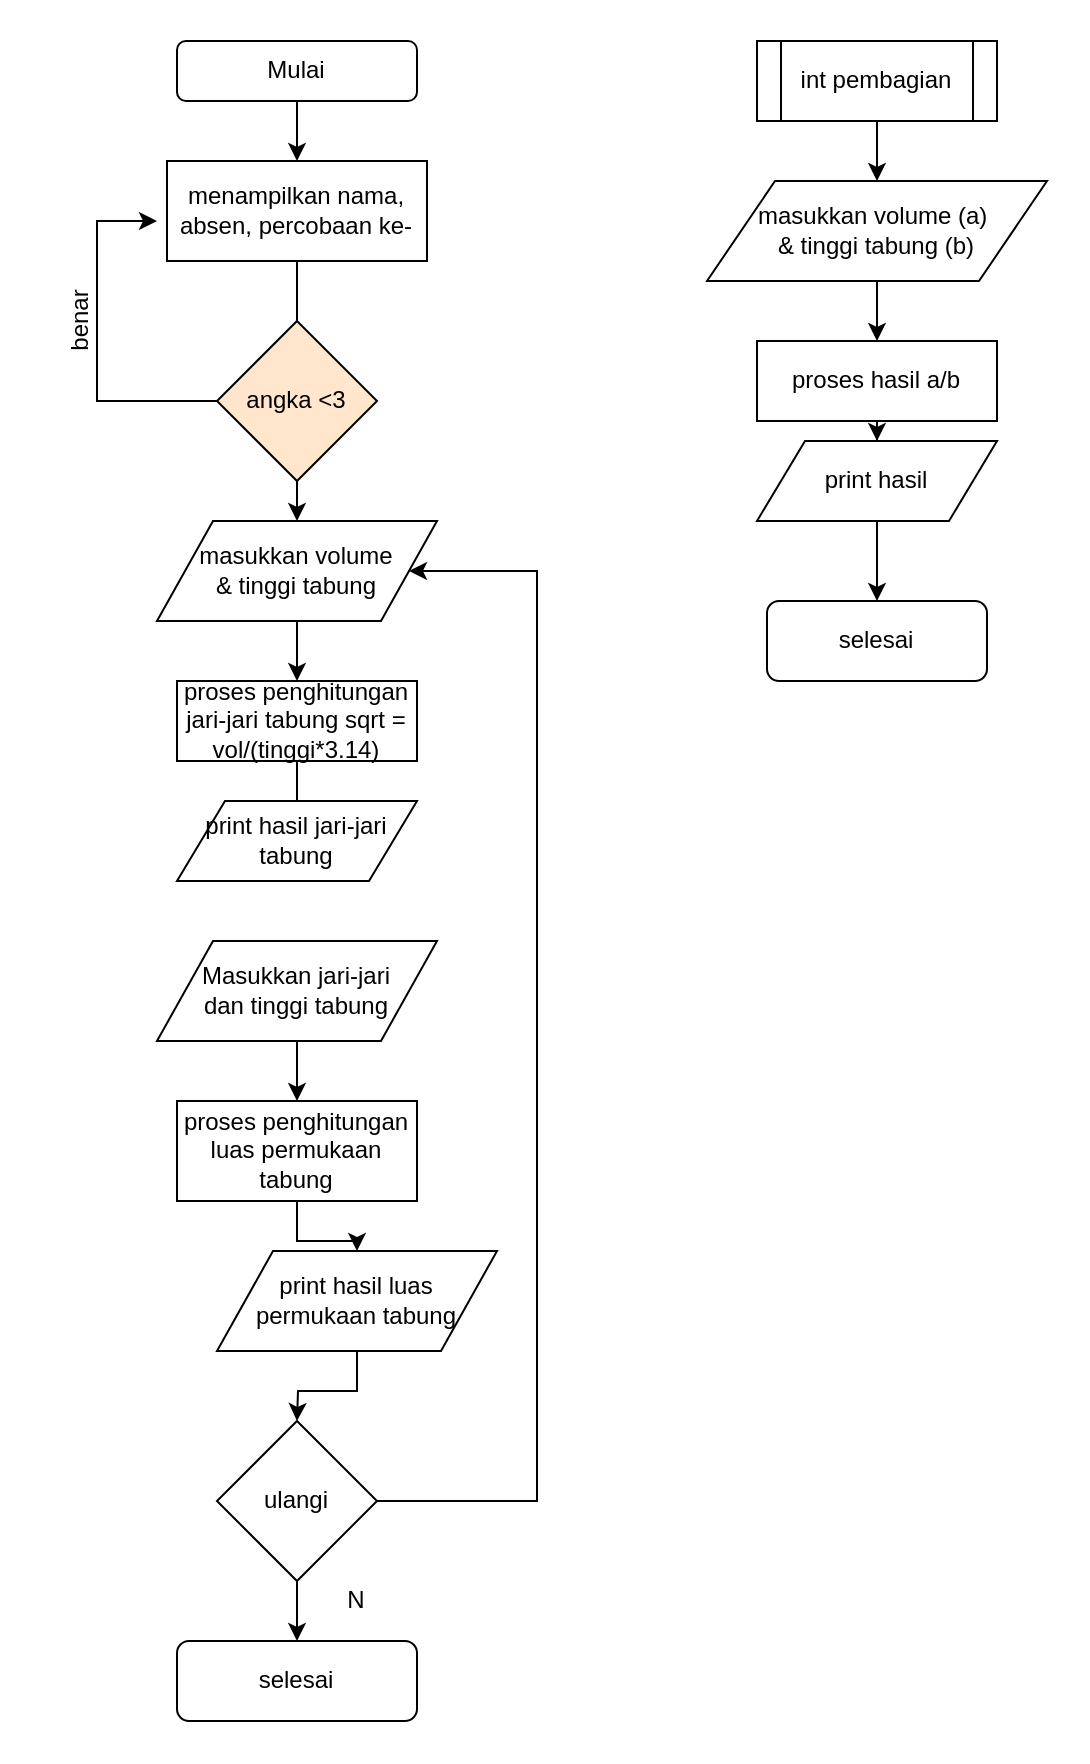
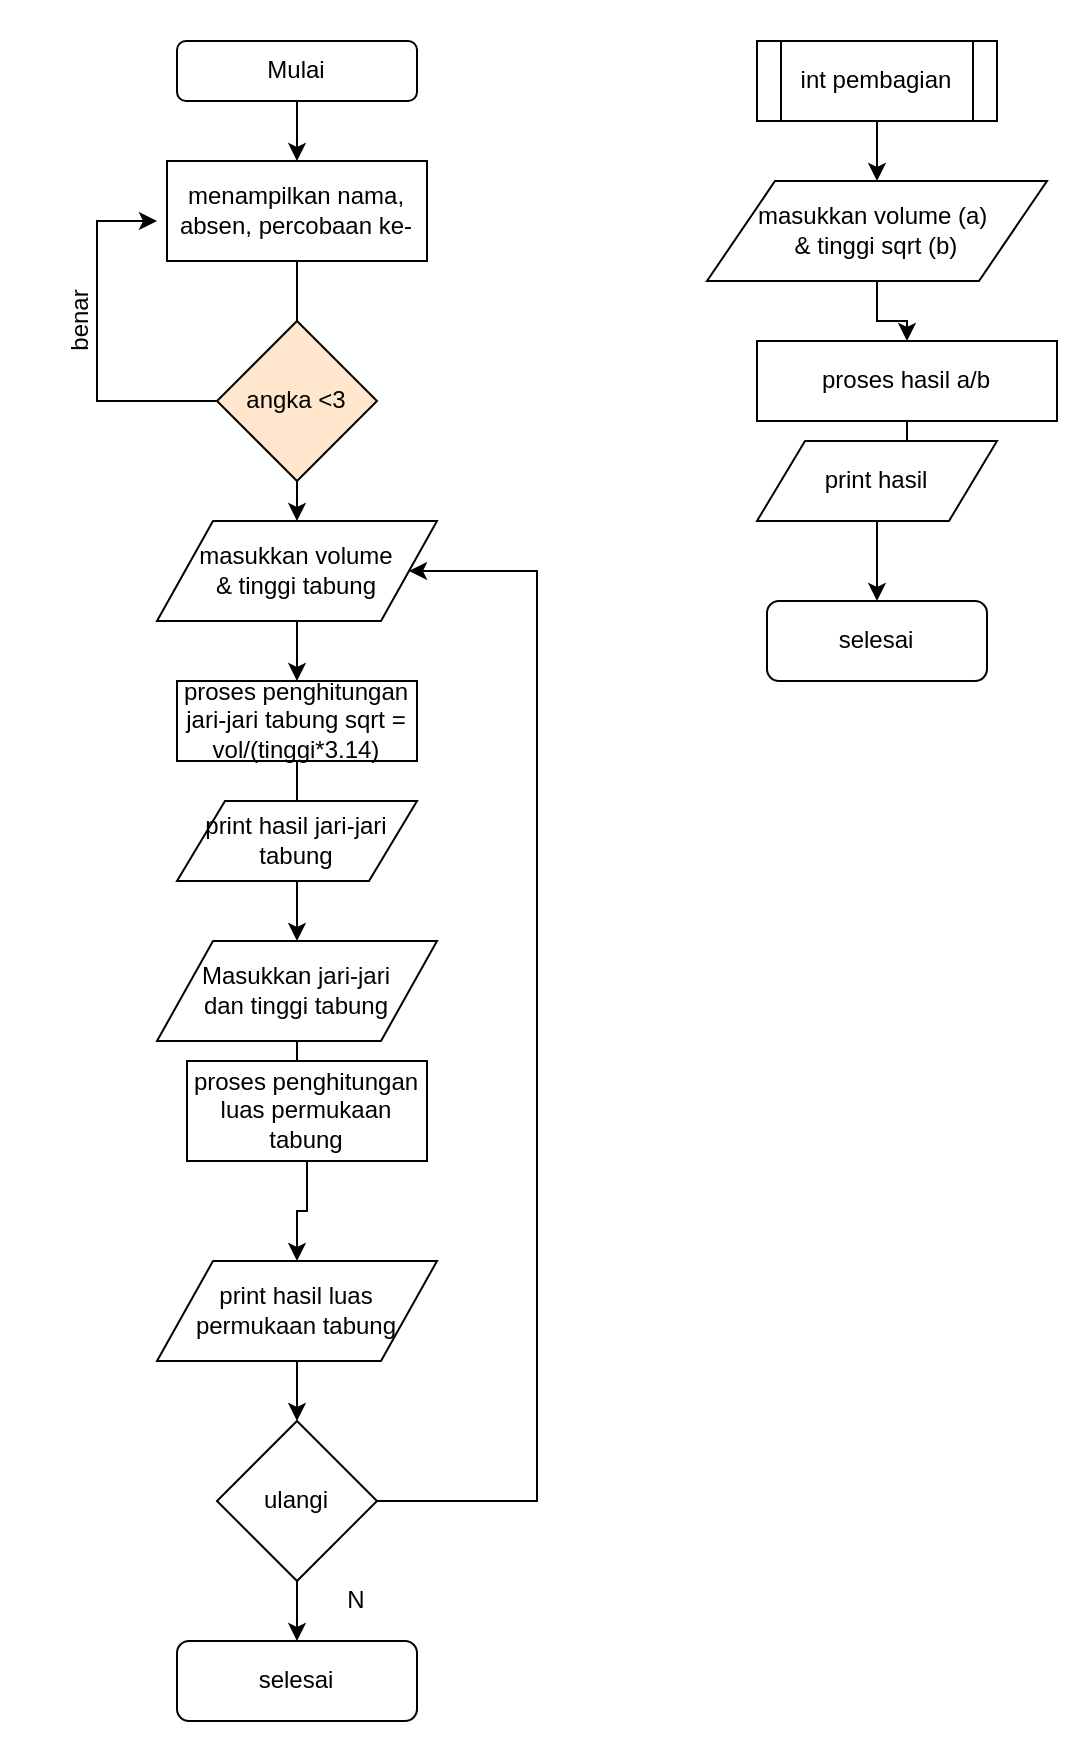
node "masukkan volume (a) & tinggi tabung (b)": label "masukkan volume (a) & tinggi tabung (b)" -> "masukkan volume (a) & tinggi sqrt (b)"
node "proses hasil a/b": size 240x80 -> 300x80
edge "print hasil jari-jari tabung" -> "Masukkan jari-jari dan tinggi tabung": added
node "proses penghitungan luas permukaan tabung": moved (297, 1151) -> (307, 1111)
node "print hasil luas permukaan tabung": moved (357, 1301) -> (297, 1311)
